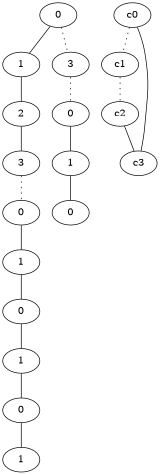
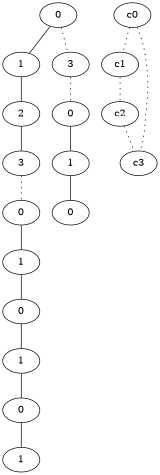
edge "c0" -- "c3": style solid -> dotted
edge "c2" -- "c3": style solid -> dotted
